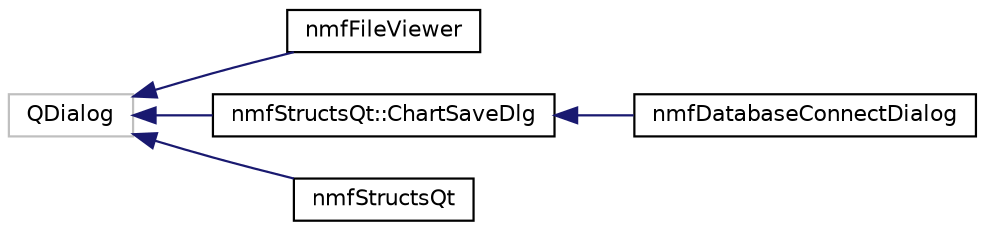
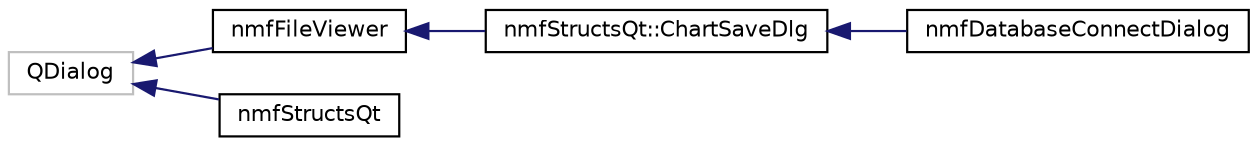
edge "nmfStructsQt::ChartSaveDlg" -> "QDialog": now "nmfStructsQt::ChartSaveDlg" -> "nmfFileViewer"
